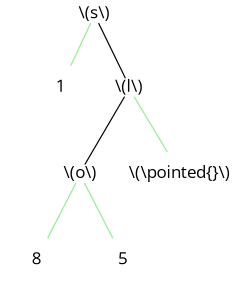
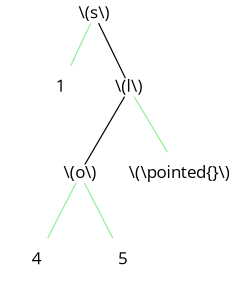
node "8": label "8" -> "4"
